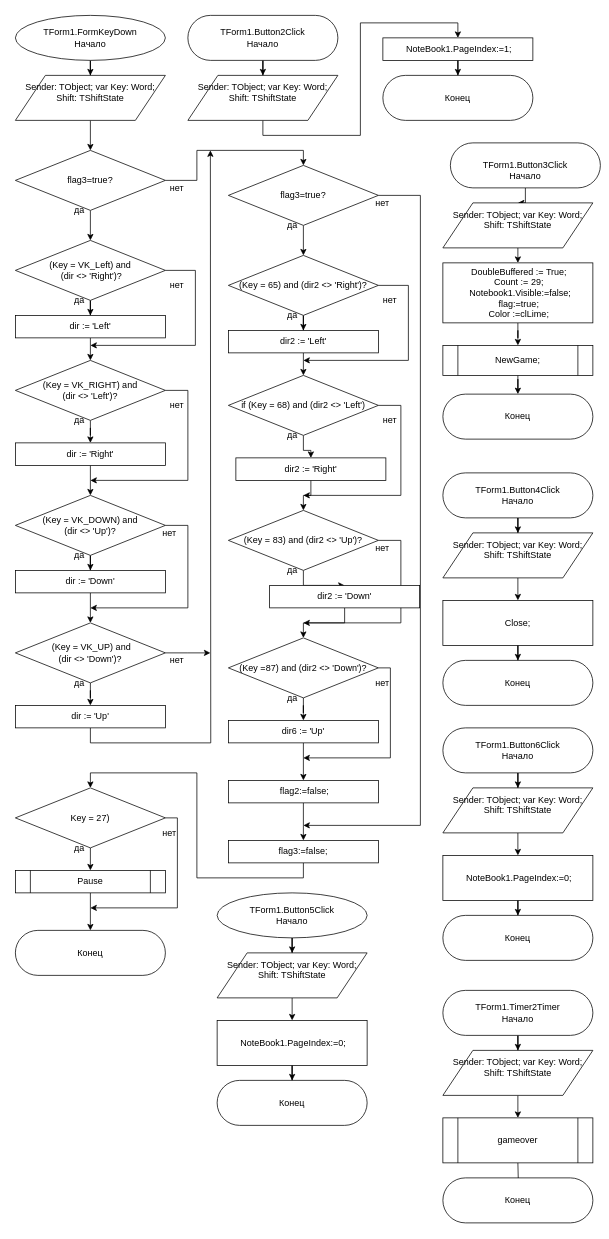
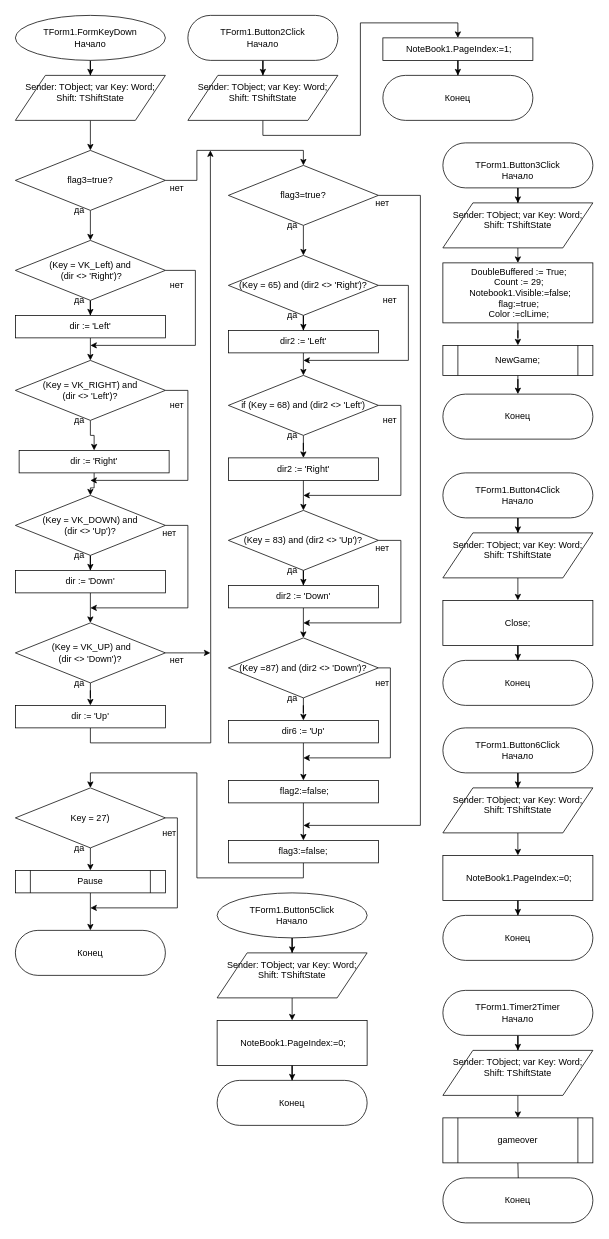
node "TForm1.Button3Click Начало": moved (525, 165) -> (518, 165)
node "dir := 'Right'": moved (90, 454) -> (94, 462)
node "dir2 := 'Right'": moved (311, 469) -> (303, 469)
node "dir2 := 'Down'": moved (345, 597) -> (303, 597)
